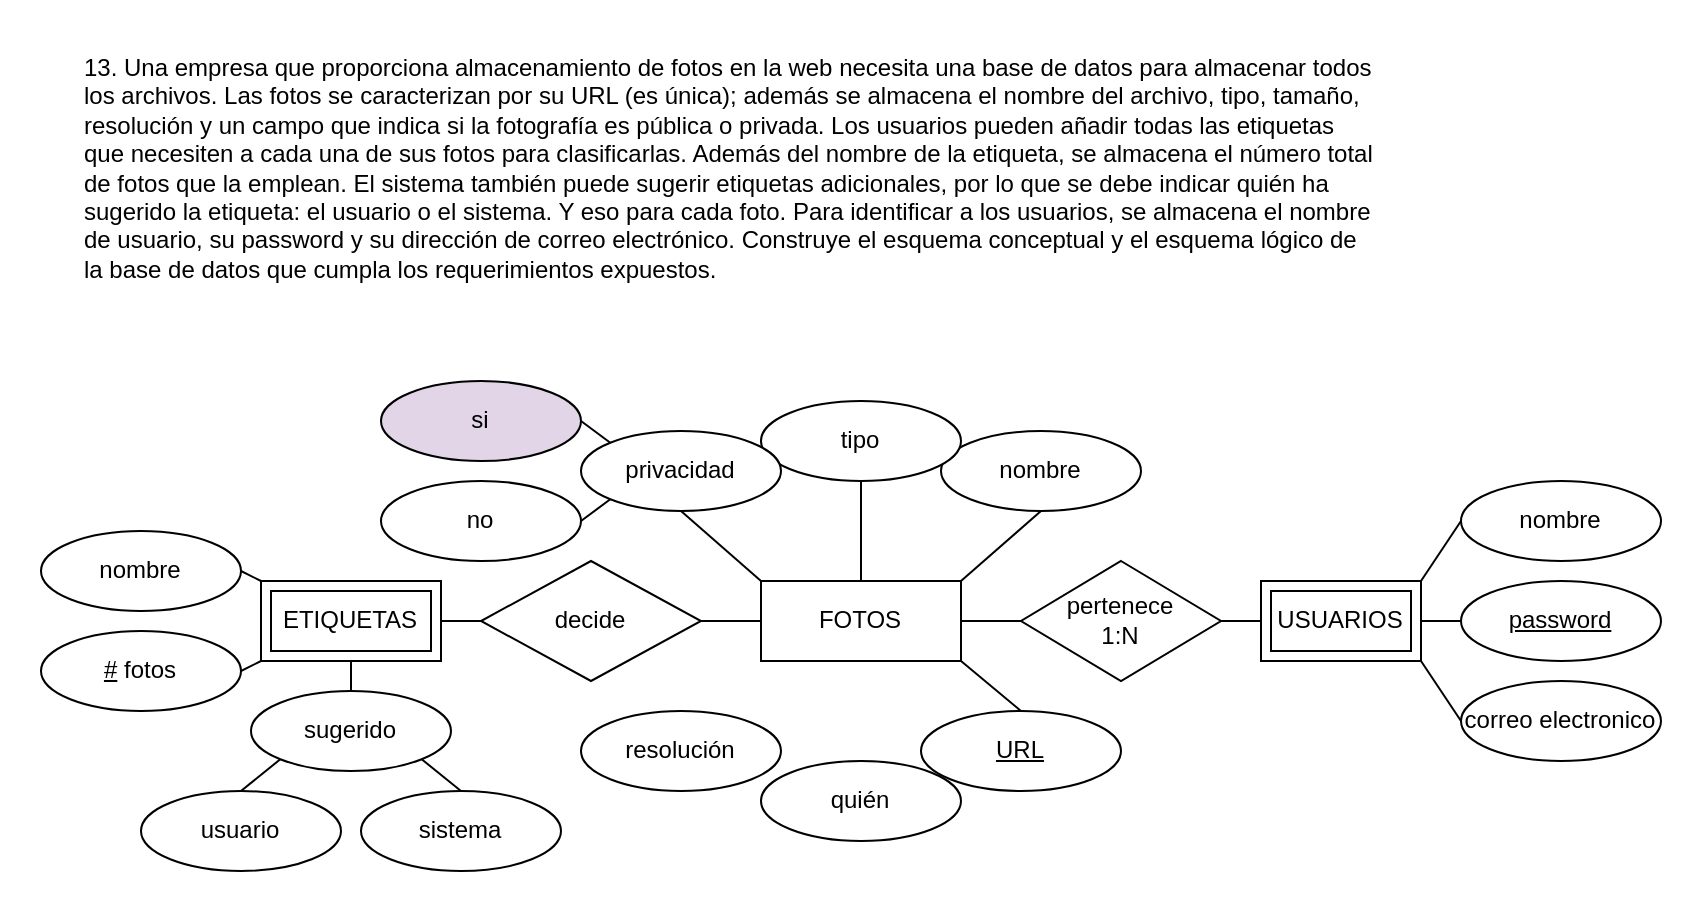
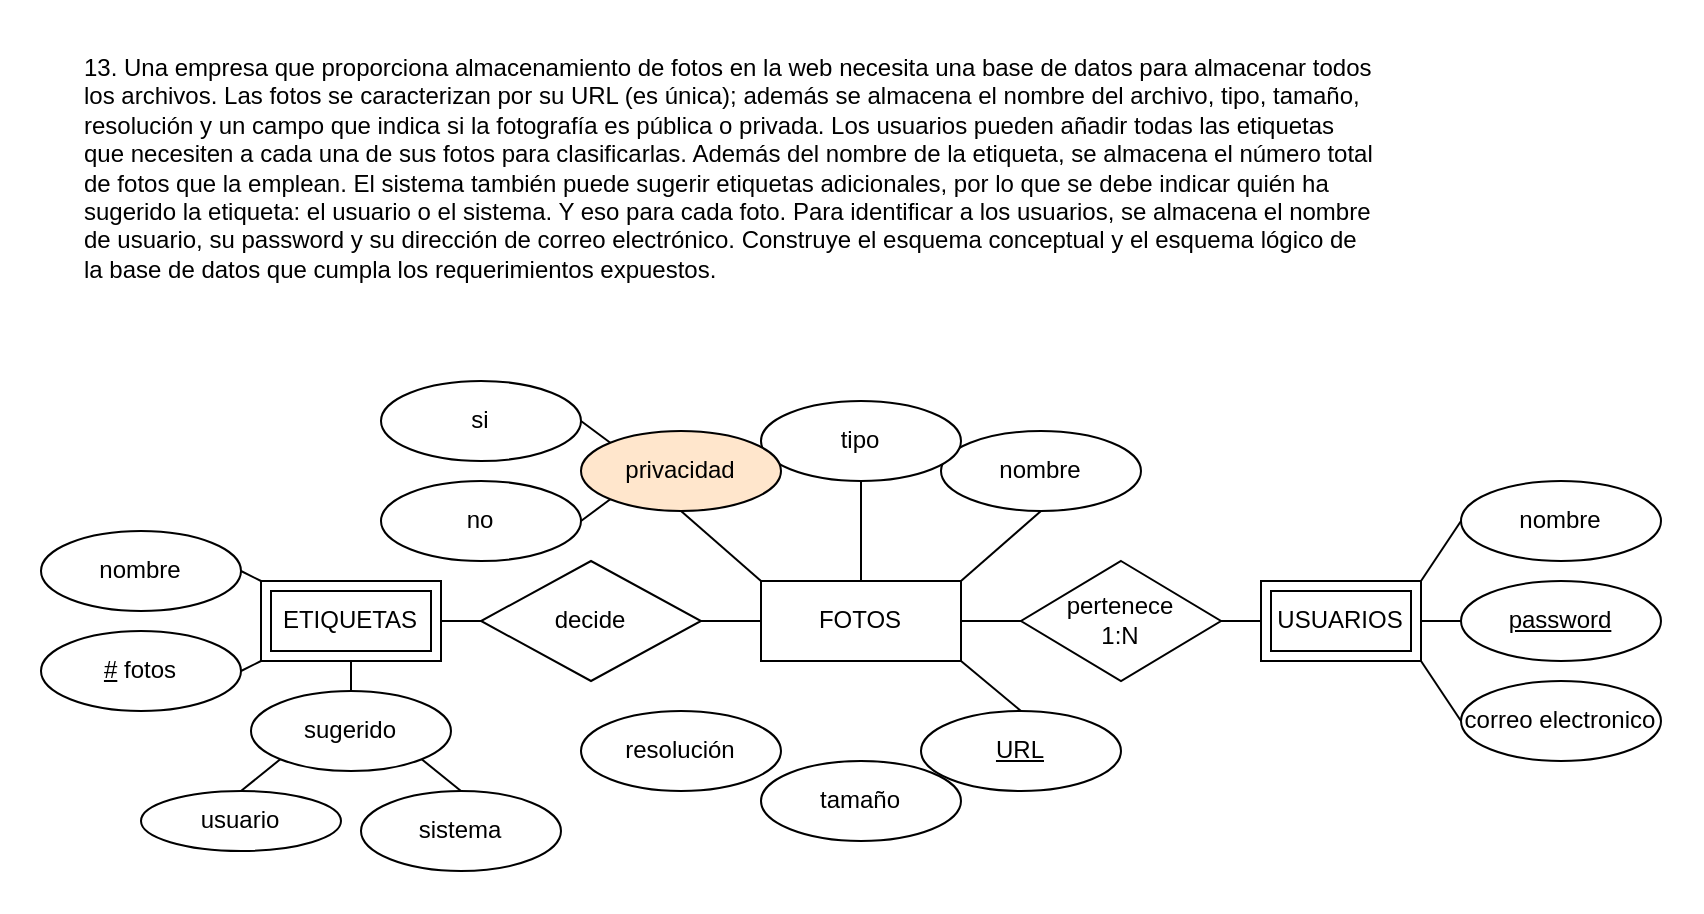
node "si": fillcolor #e1d5e7 -> #ffffff
node "privacidad": fillcolor #ffffff -> #ffe6cc
node "quién": label "quién" -> "tamaño"
node "usuario": size 200x80 -> 200x60
